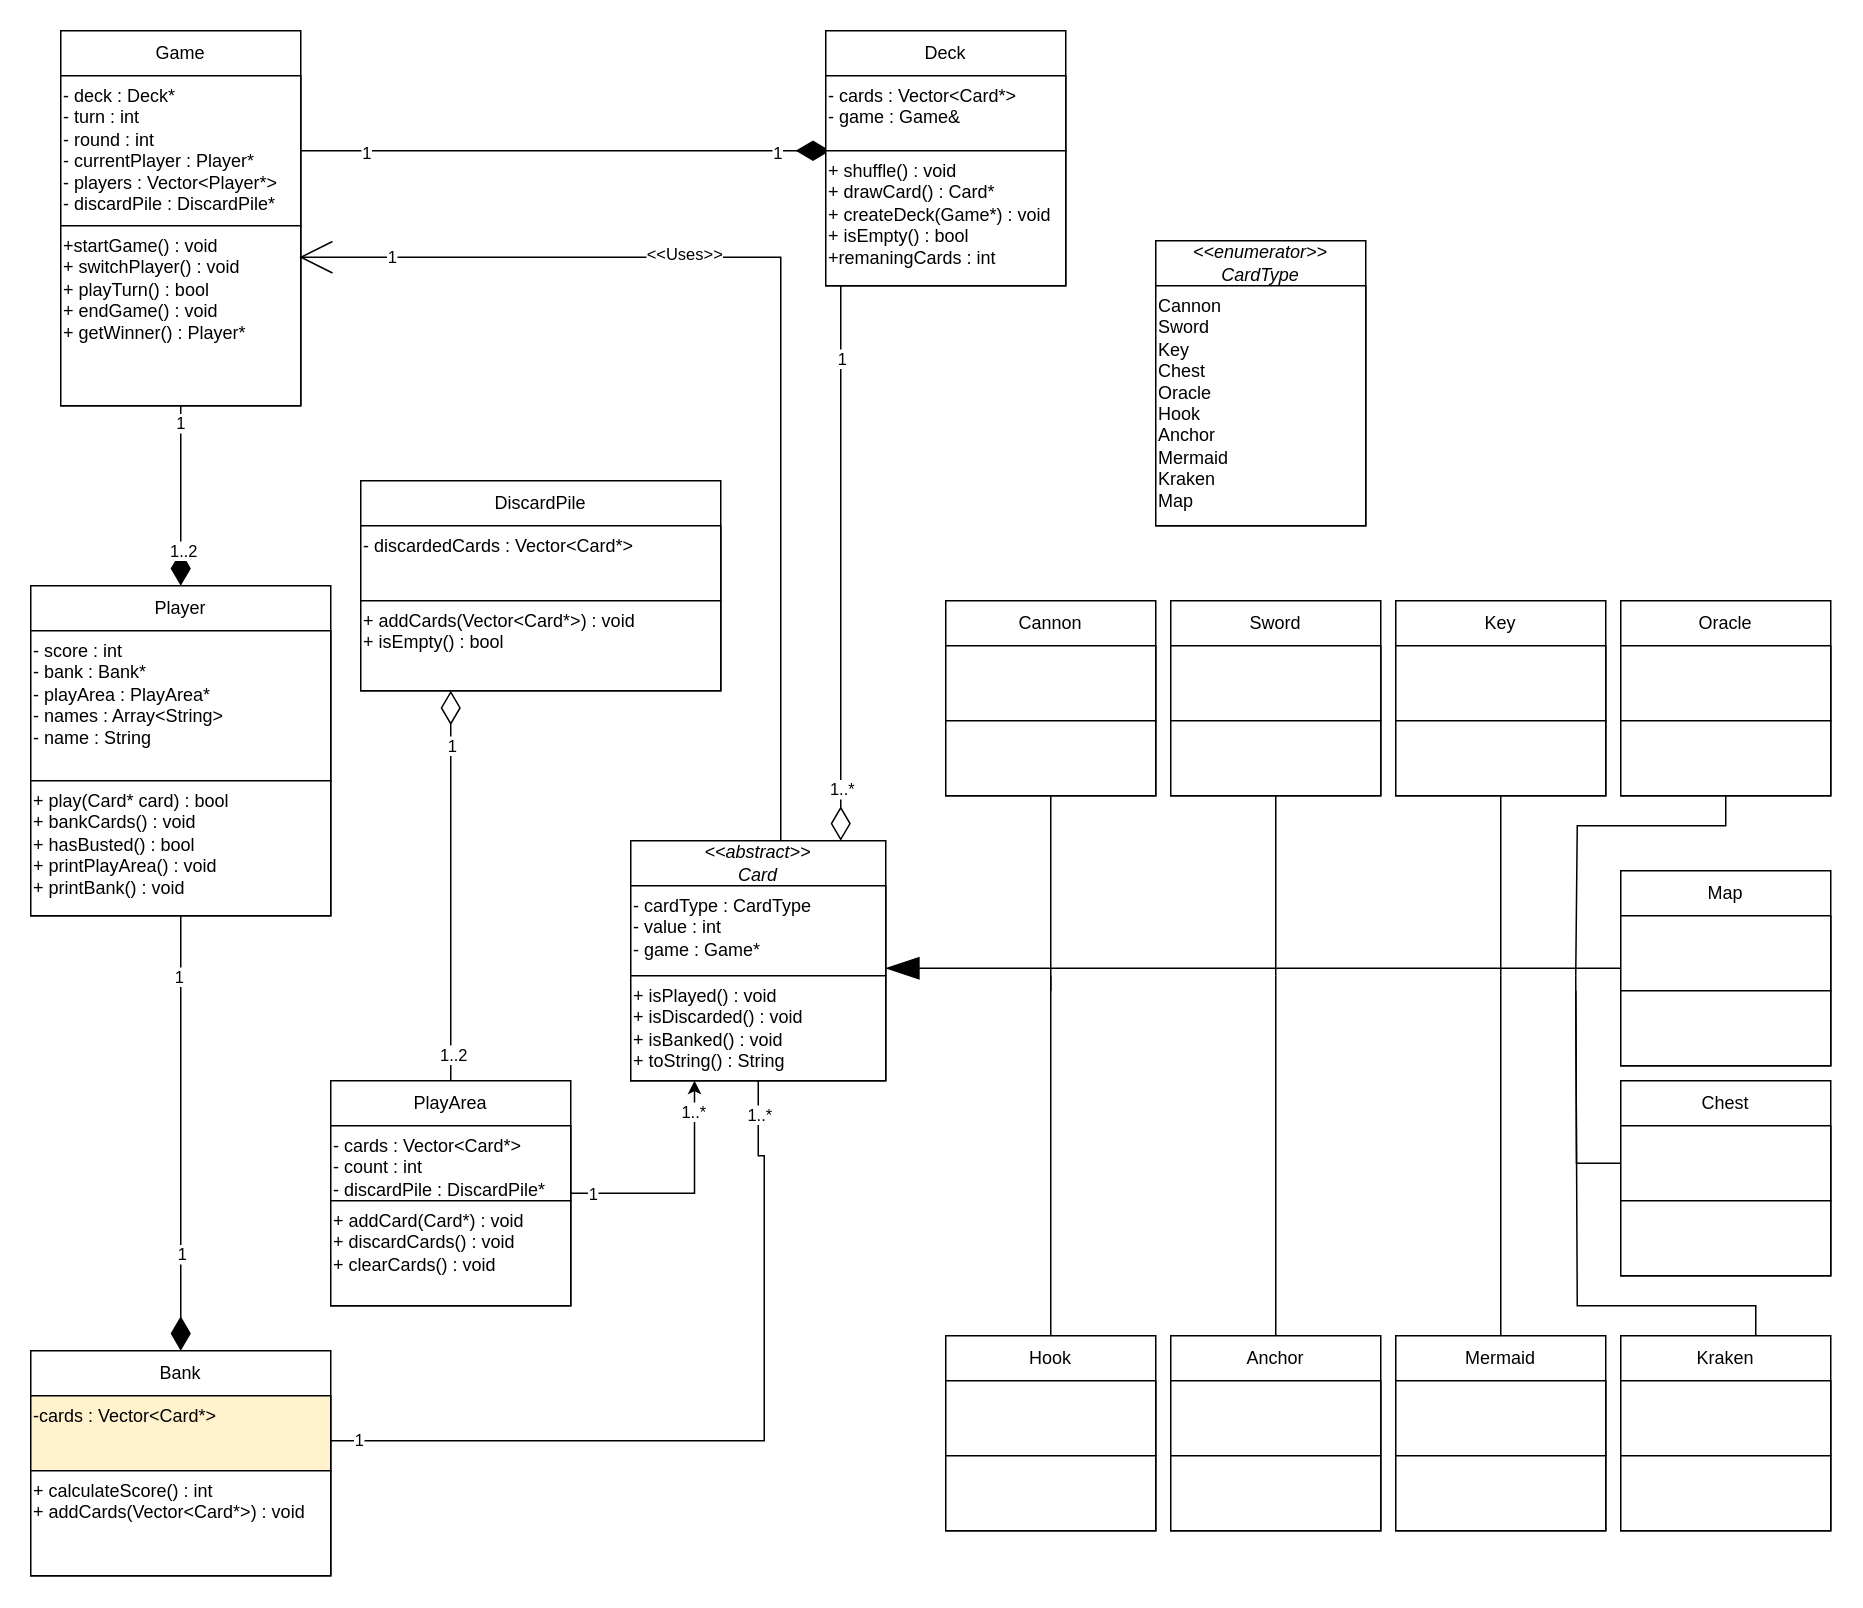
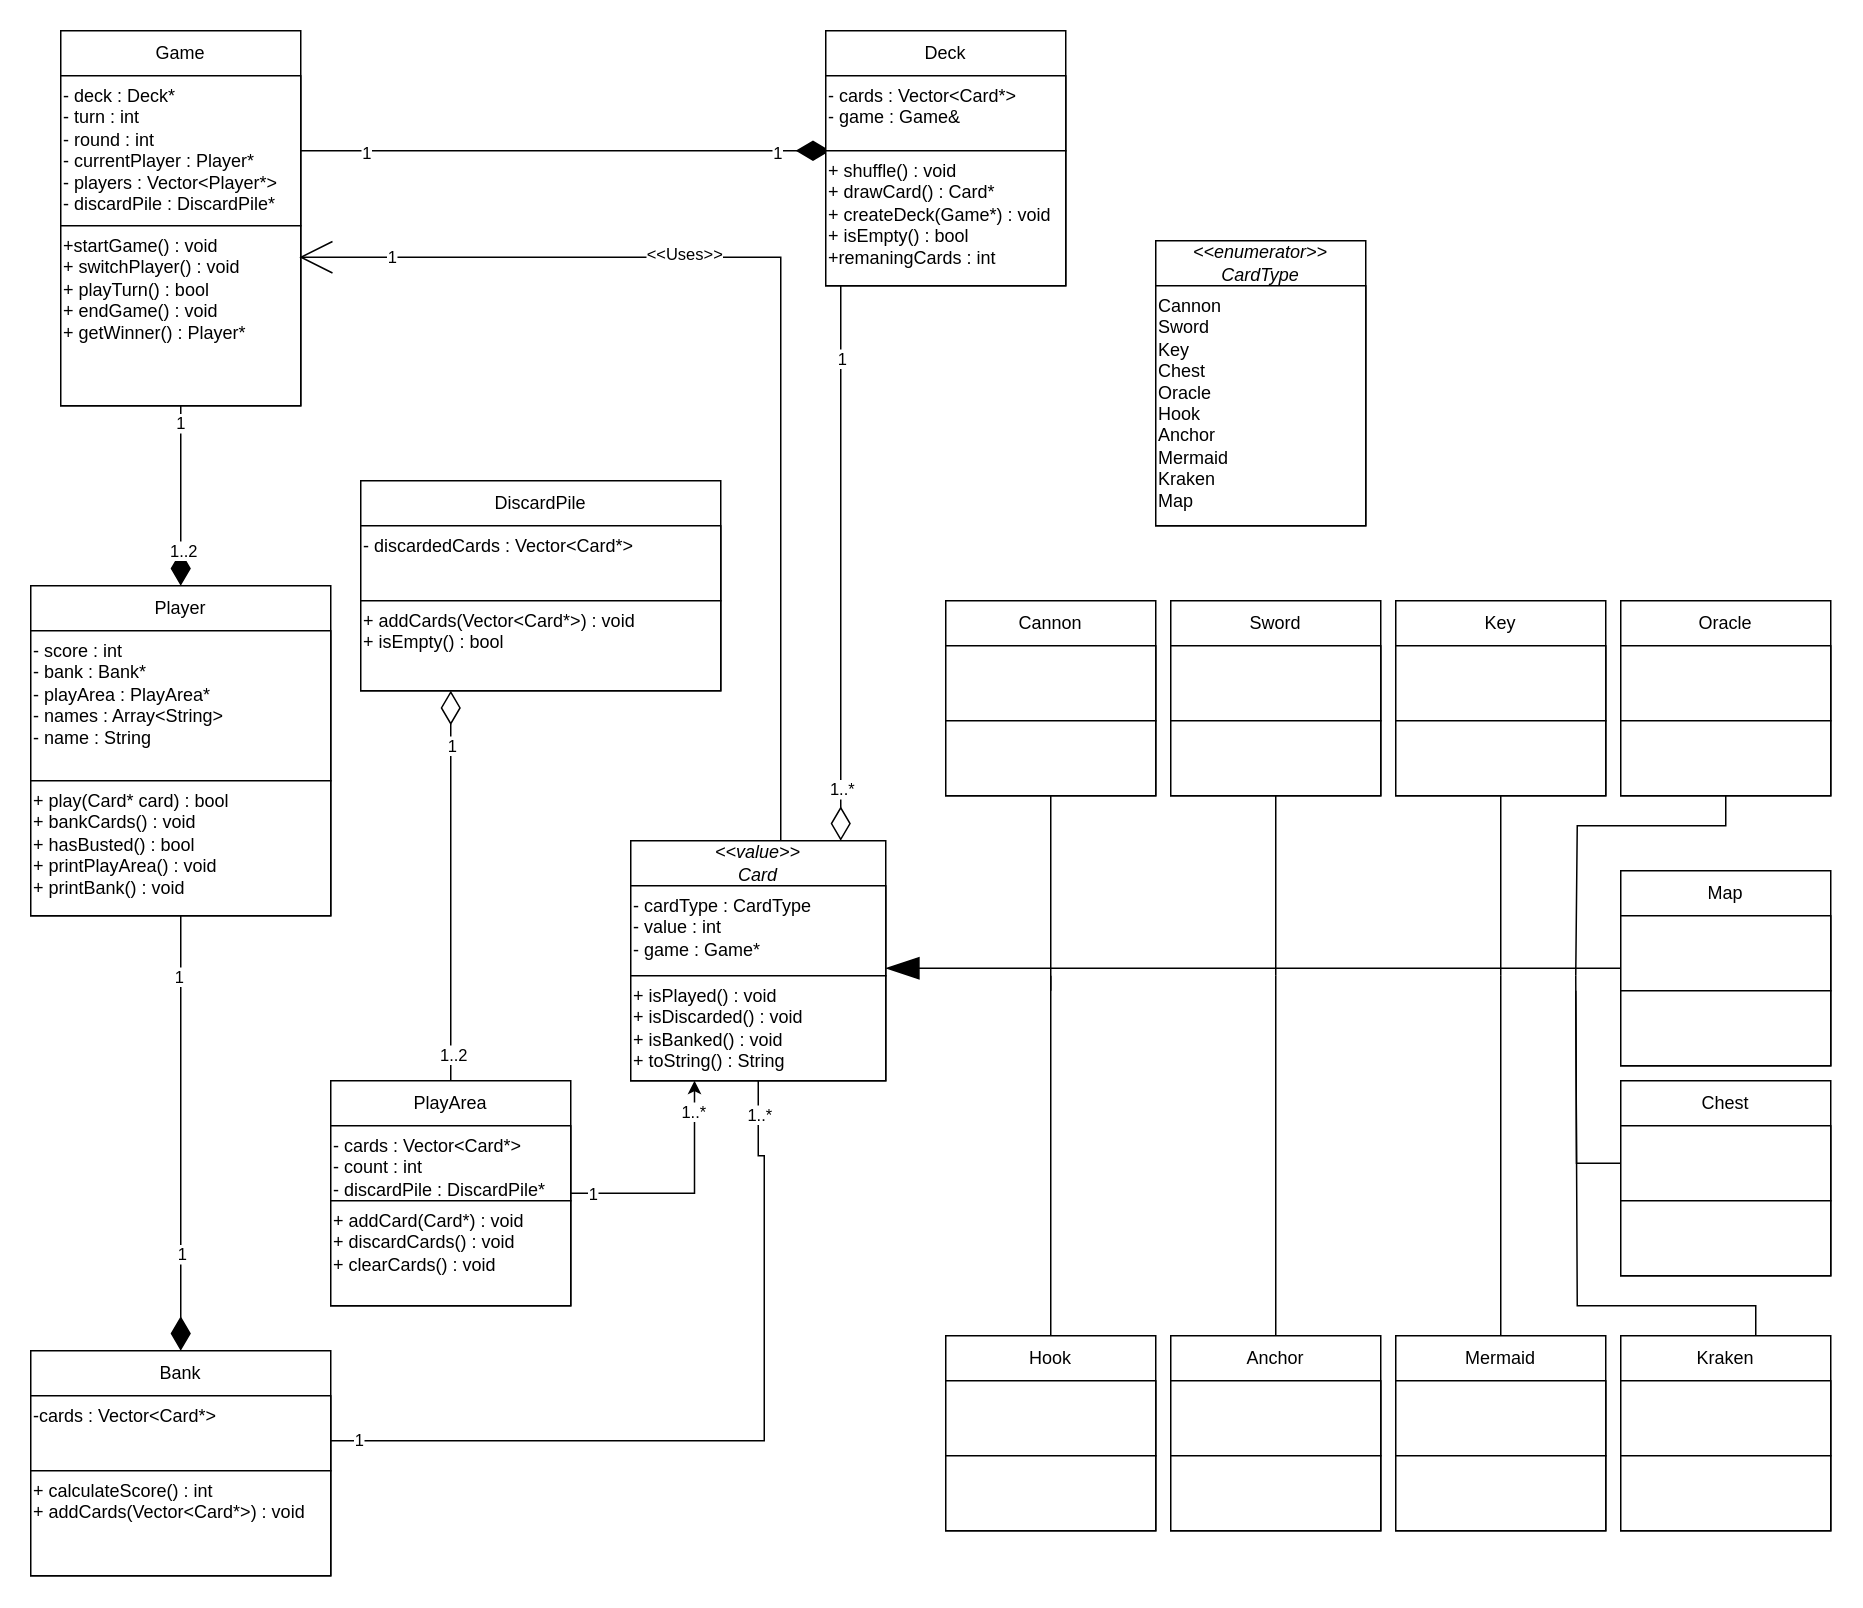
node "<<abstract>> Card": label "<<abstract>> Card" -> "<<value>> Card"
node "-cards : Vector<Card*>": fillcolor #fff2cc -> #ffffff
